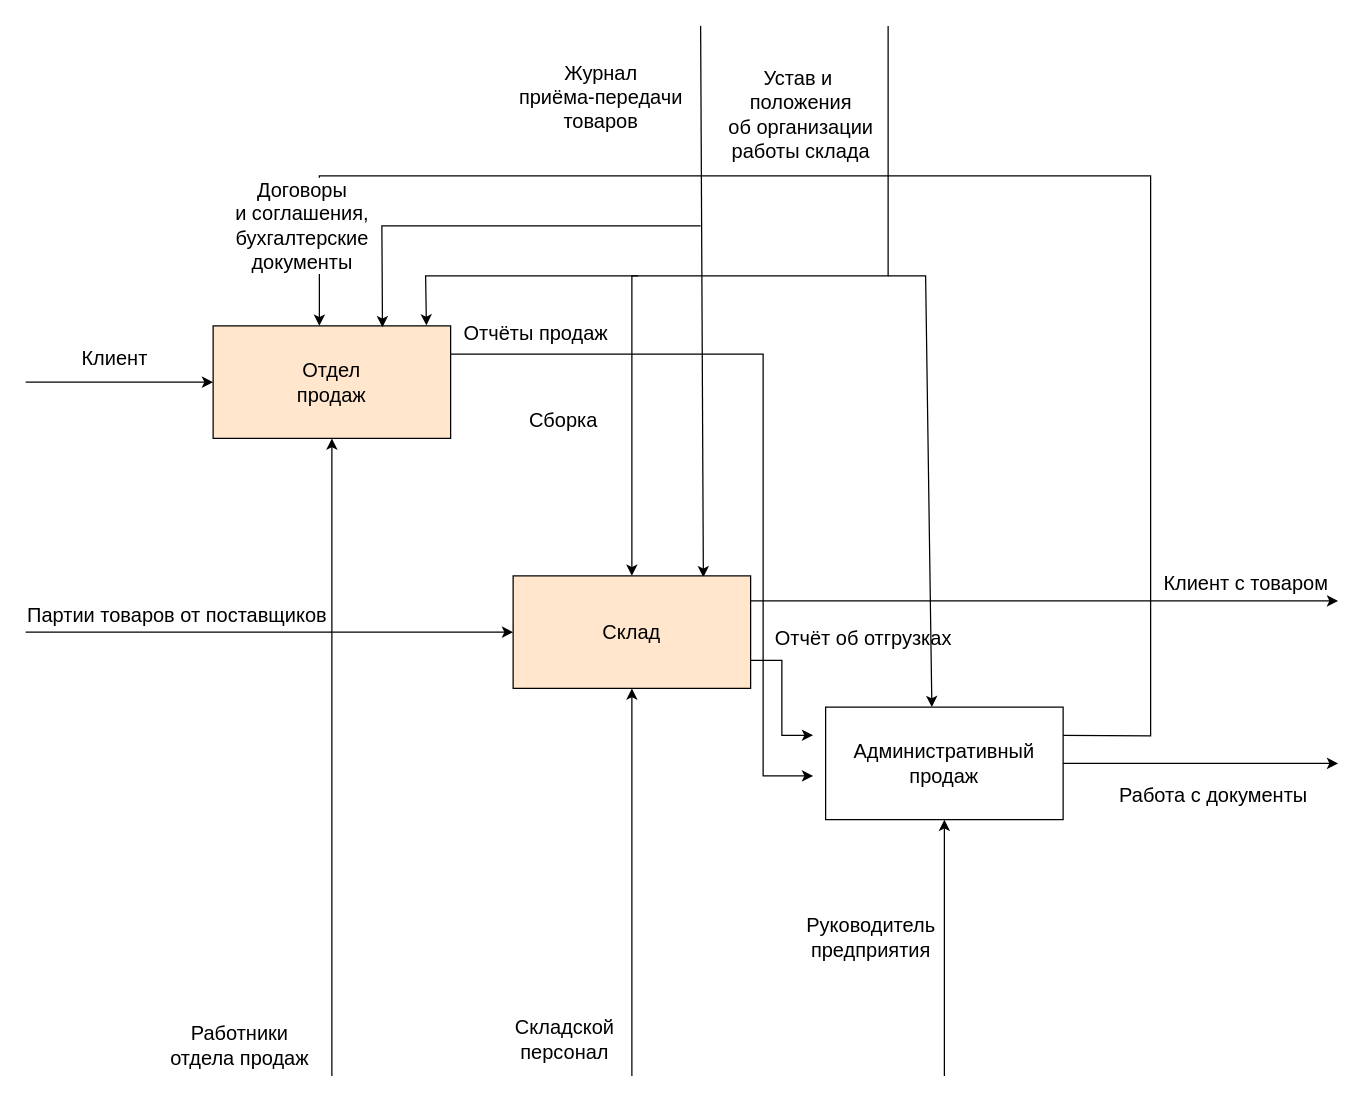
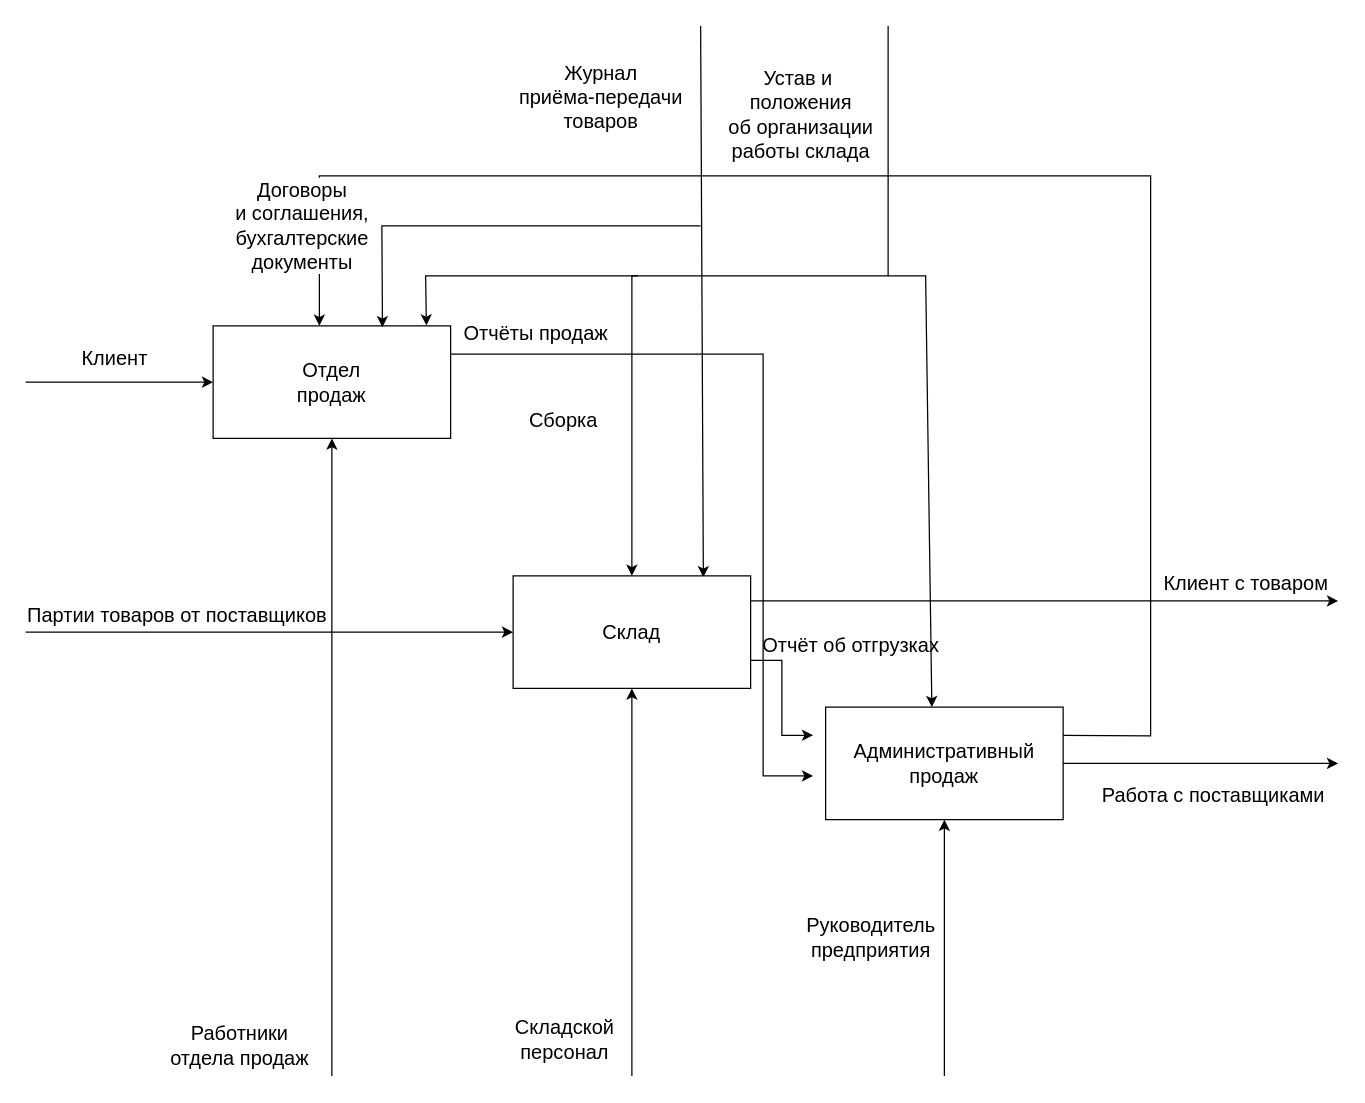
node "Отдел продаж": fillcolor #ffe6cc -> #ffffff
node "Склад": fillcolor #ffe6cc -> #ffffff
node "Отчёт об отгрузках": moved (863, 638) -> (851, 644)
node "Работа с документы": label "Работа с документы" -> "Работа с поставщиками"
